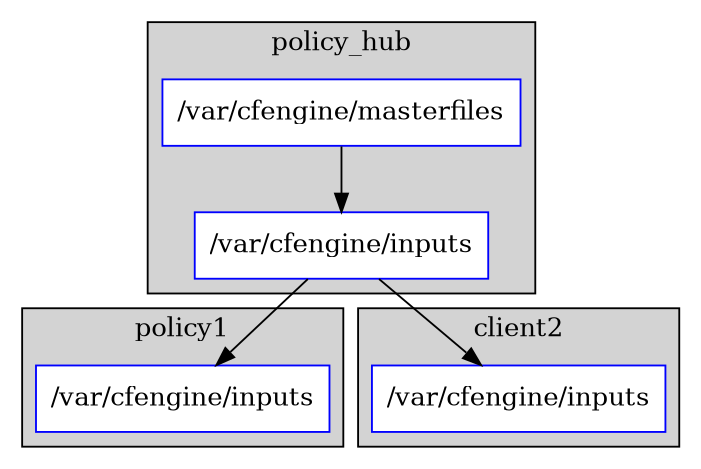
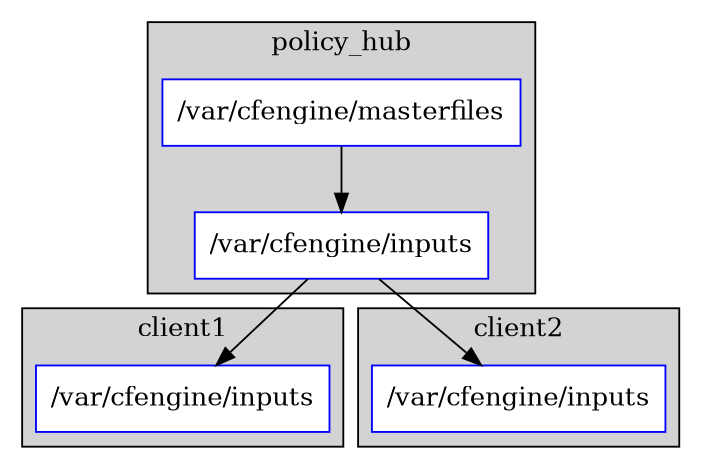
cluster "policy1": label "policy1" -> "client1"
